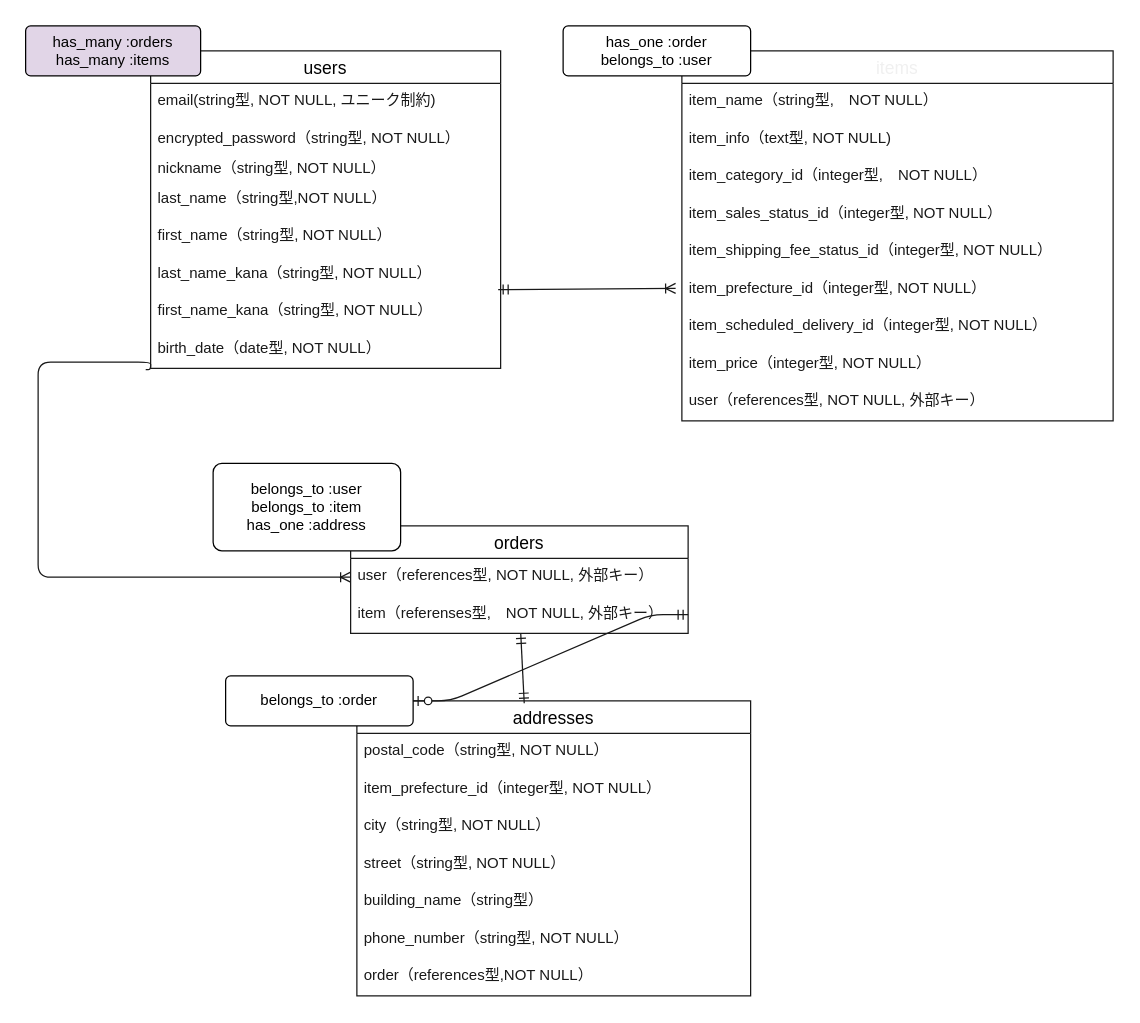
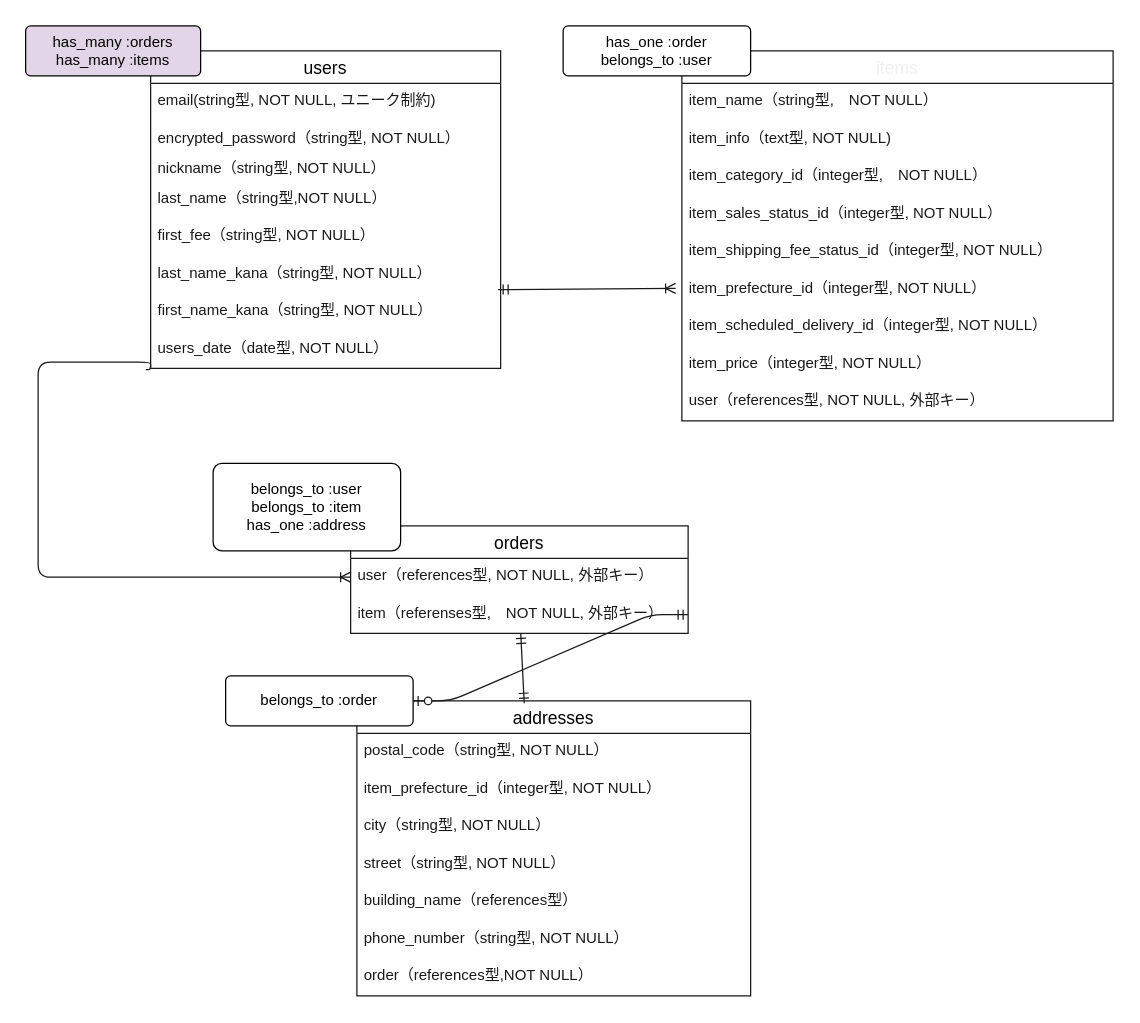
node "first_name（string型, NOT NULL）": label "first_name（string型, NOT NULL）" -> "first_fee（string型, NOT NULL）"
node "birth_date（date型, NOT NULL）": label "birth_date（date型, NOT NULL）" -> "users_date（date型, NOT NULL）"
node "building_name（string型）": label "building_name（string型）" -> "building_name（references型）"
